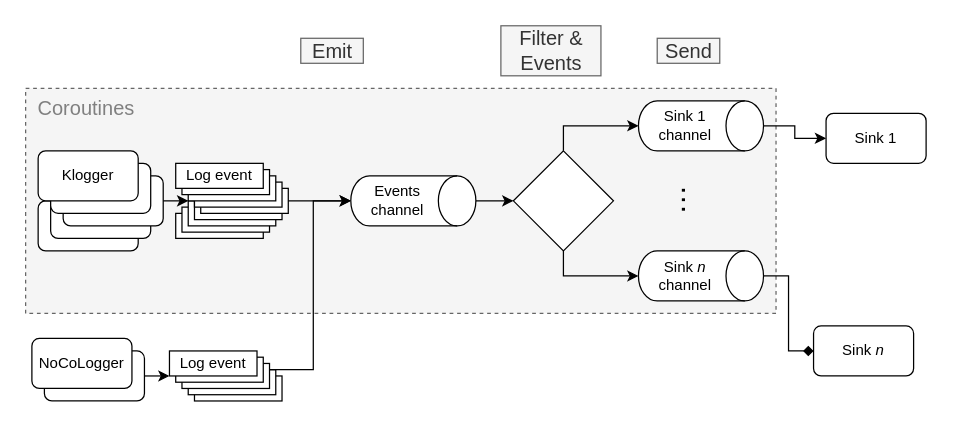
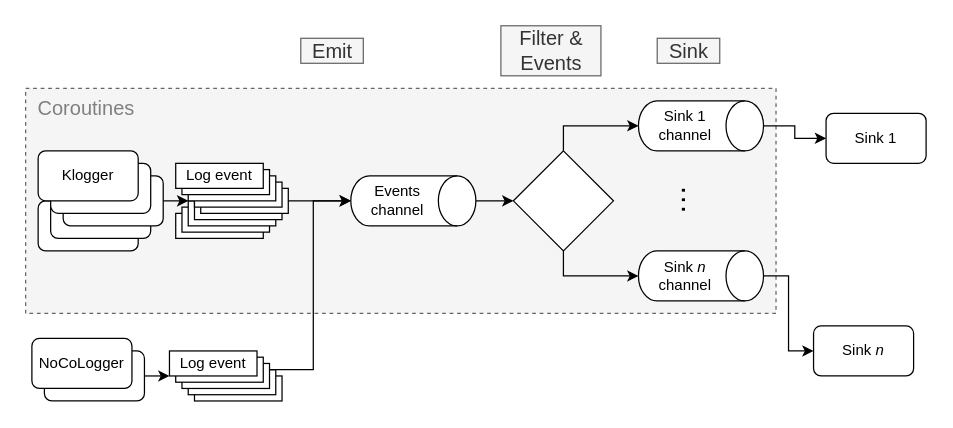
node "Send": label "Send" -> "Sink"
edge "Sink n channel" -> "Sink n": arrowhead diamond -> classic
